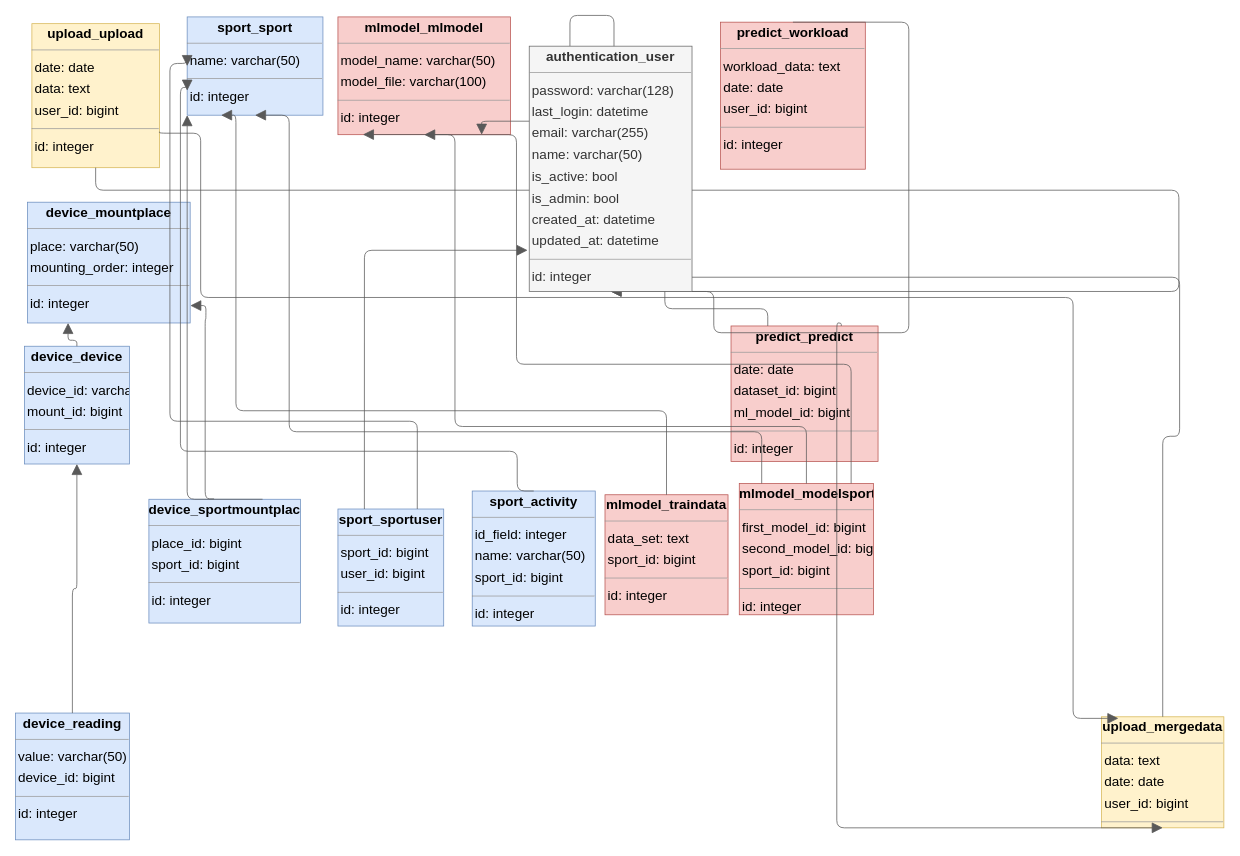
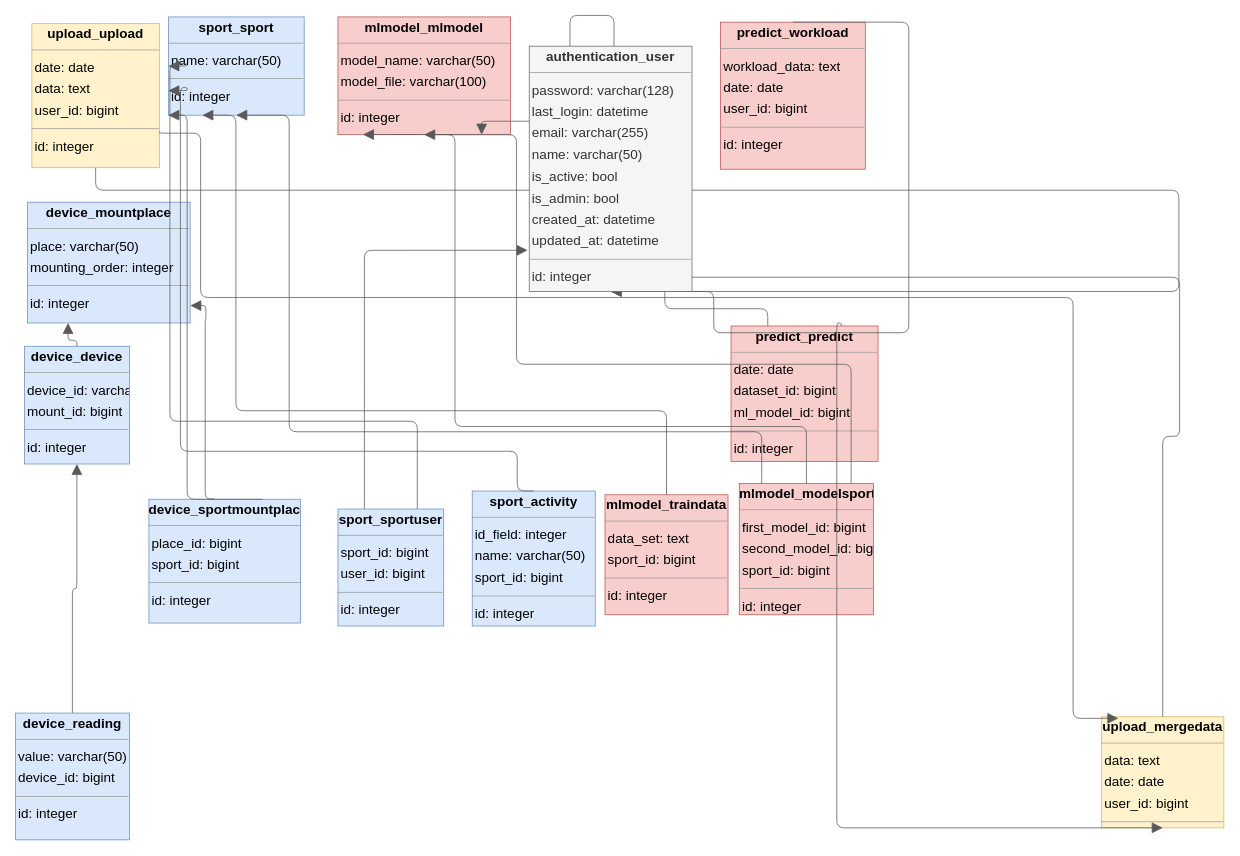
node "sport_sport name: varchar(50) id: integer": moved (255, 66) -> (236, 66)
